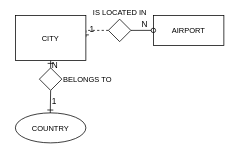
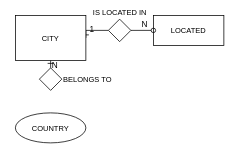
edge "IS LOCATED IN" -> "CITY": style dashed -> solid
node "AIRPORT": label "AIRPORT" -> "LOCATED"
edge "BELONGS TO" -> "COUNTRY": removed, label "1"
